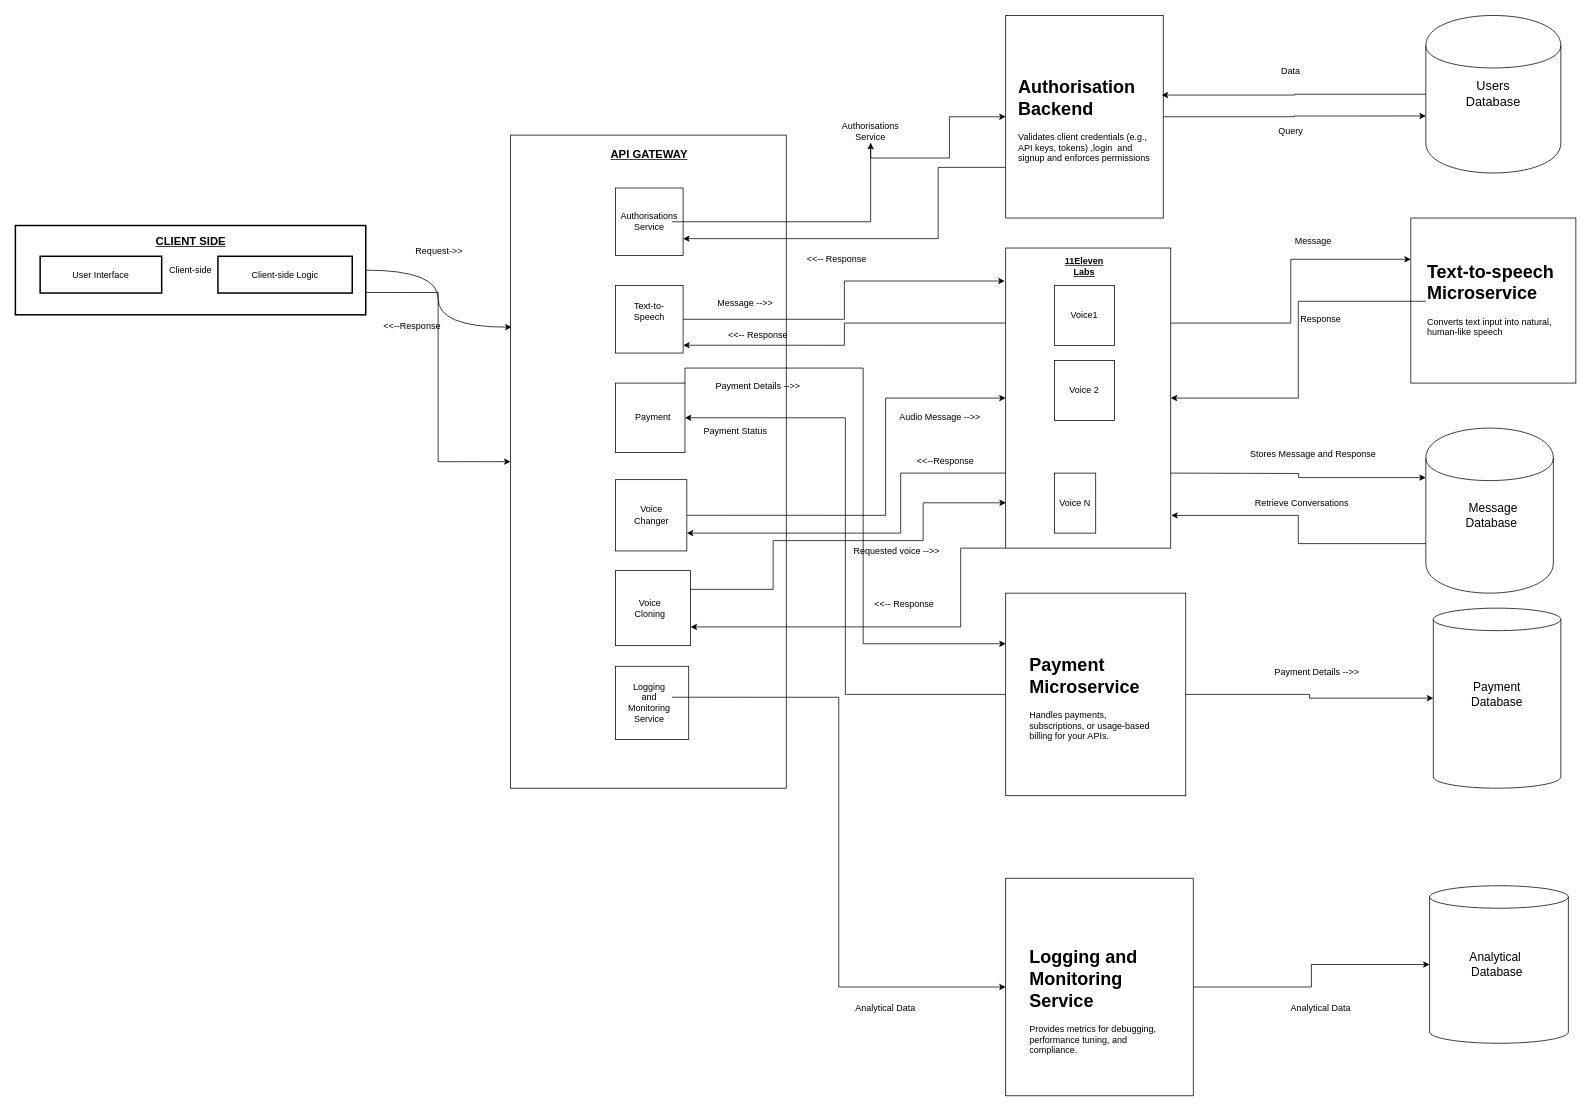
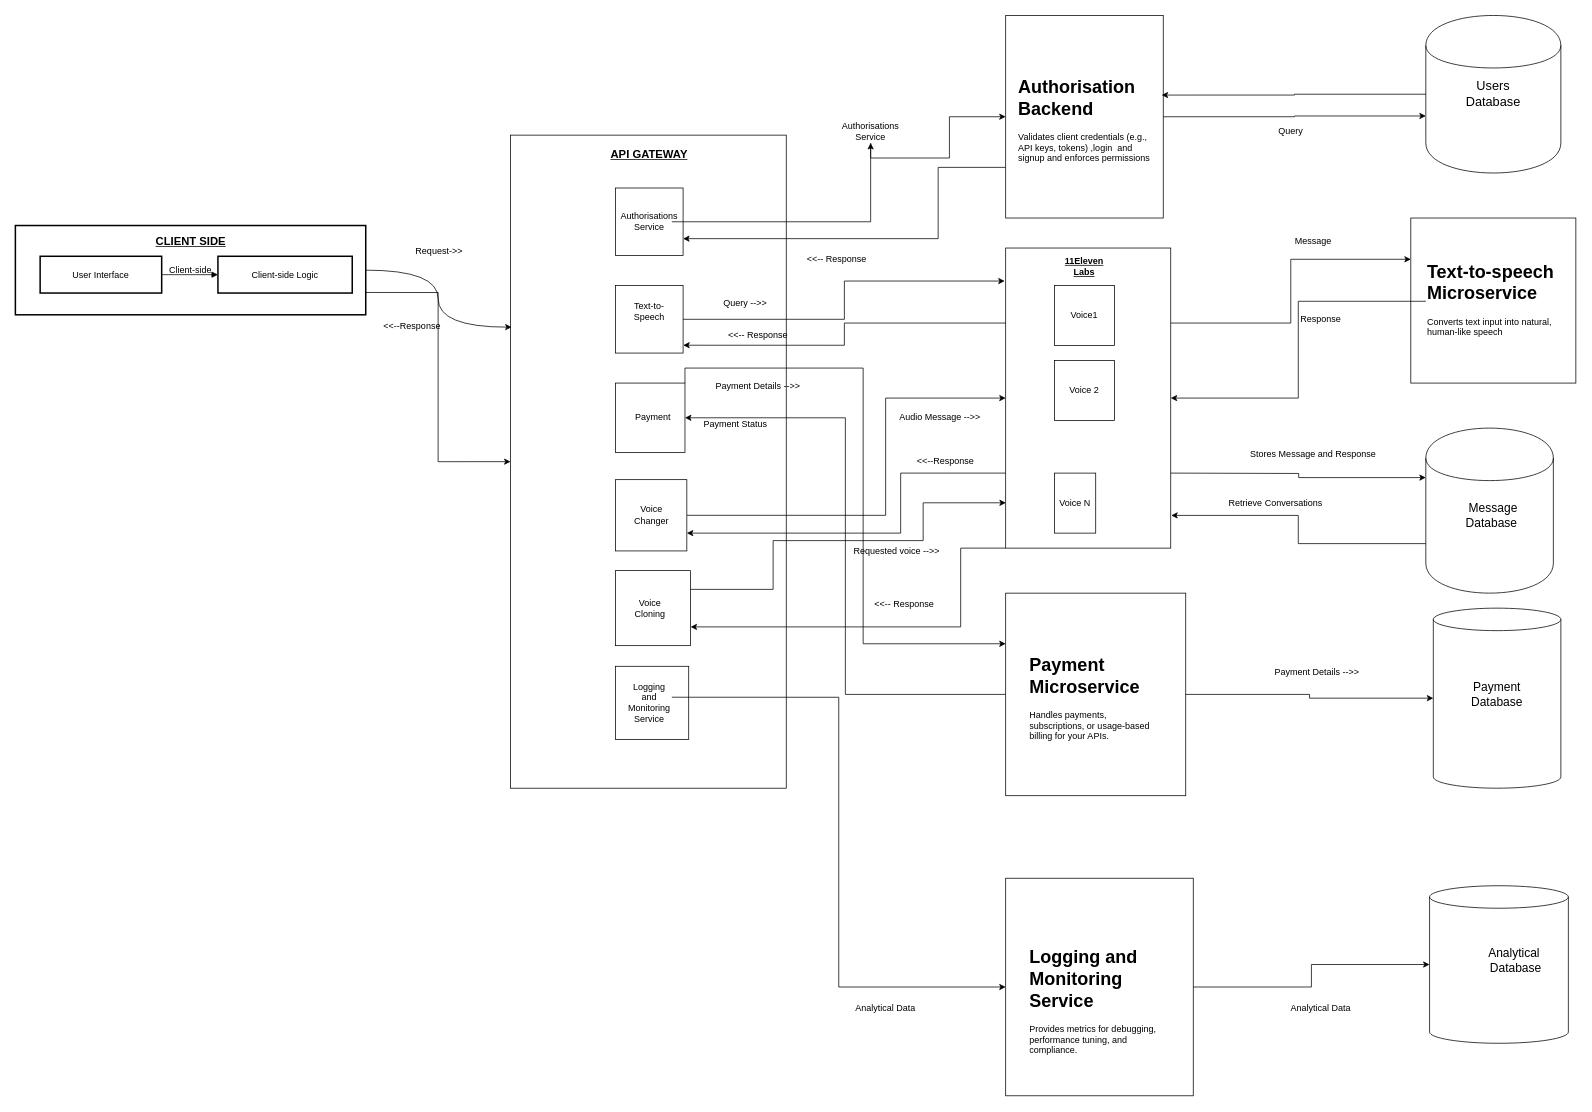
node "Data": removed
edge "User Interface" -> "Client-side Logic": added
node "Message -->>": label "Message -->>" -> "Query -->>"
node "Payment Status": moved (735, 432) -> (735, 424)
node "Retrieve Conversations": moved (1302, 503) -> (1275, 503)
node "Analytical Database": moved (1497, 964) -> (1515, 960)
